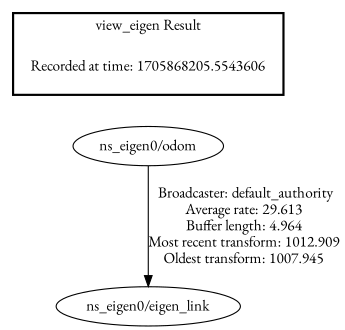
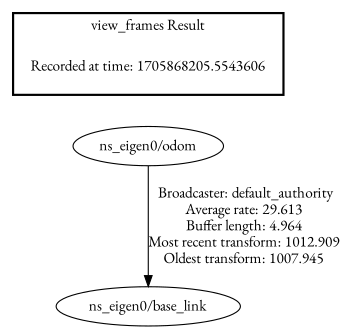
cluster "view_eigen Result": label "view_eigen Result" -> "view_frames Result"
node "ns_eigen0/eigen_link": label "ns_eigen0/eigen_link" -> "ns_eigen0/base_link"
